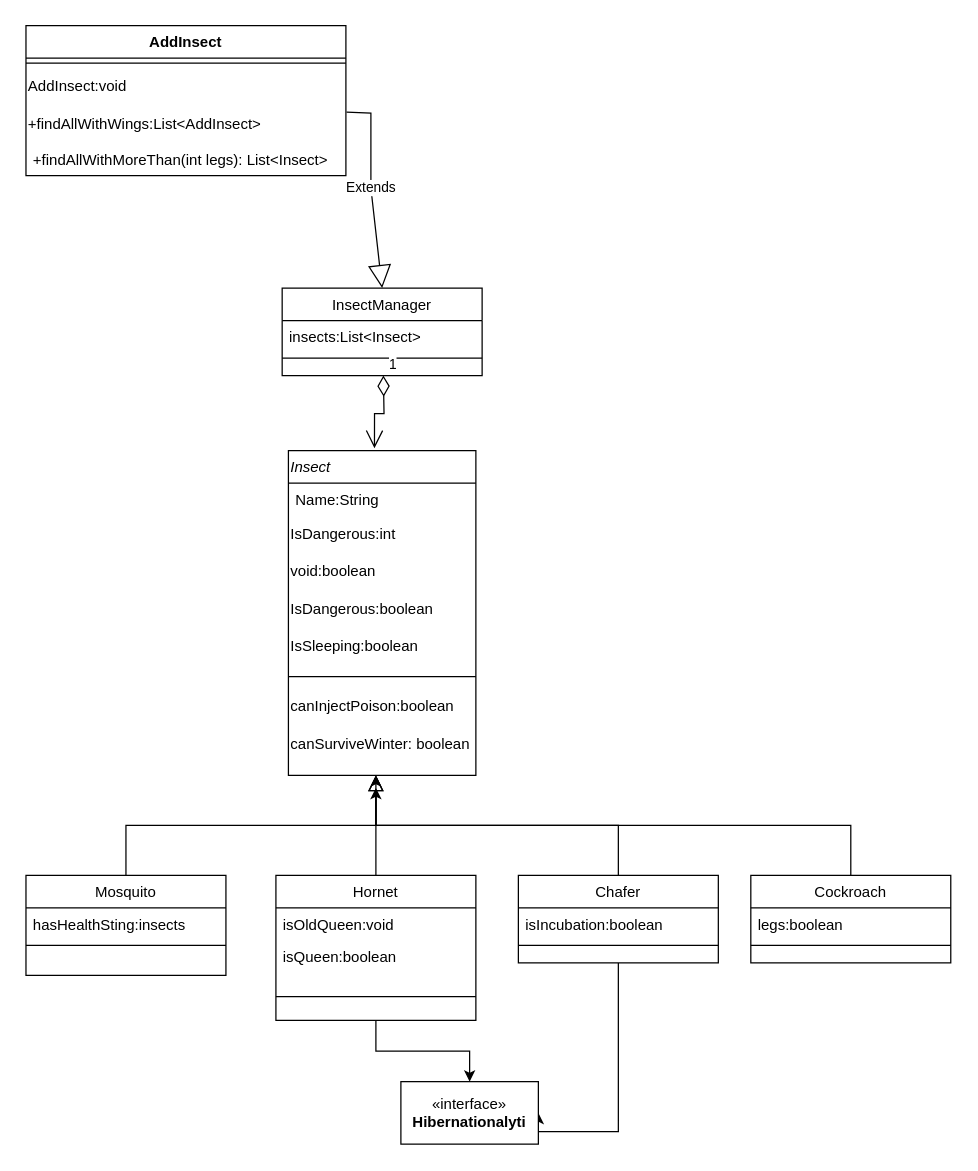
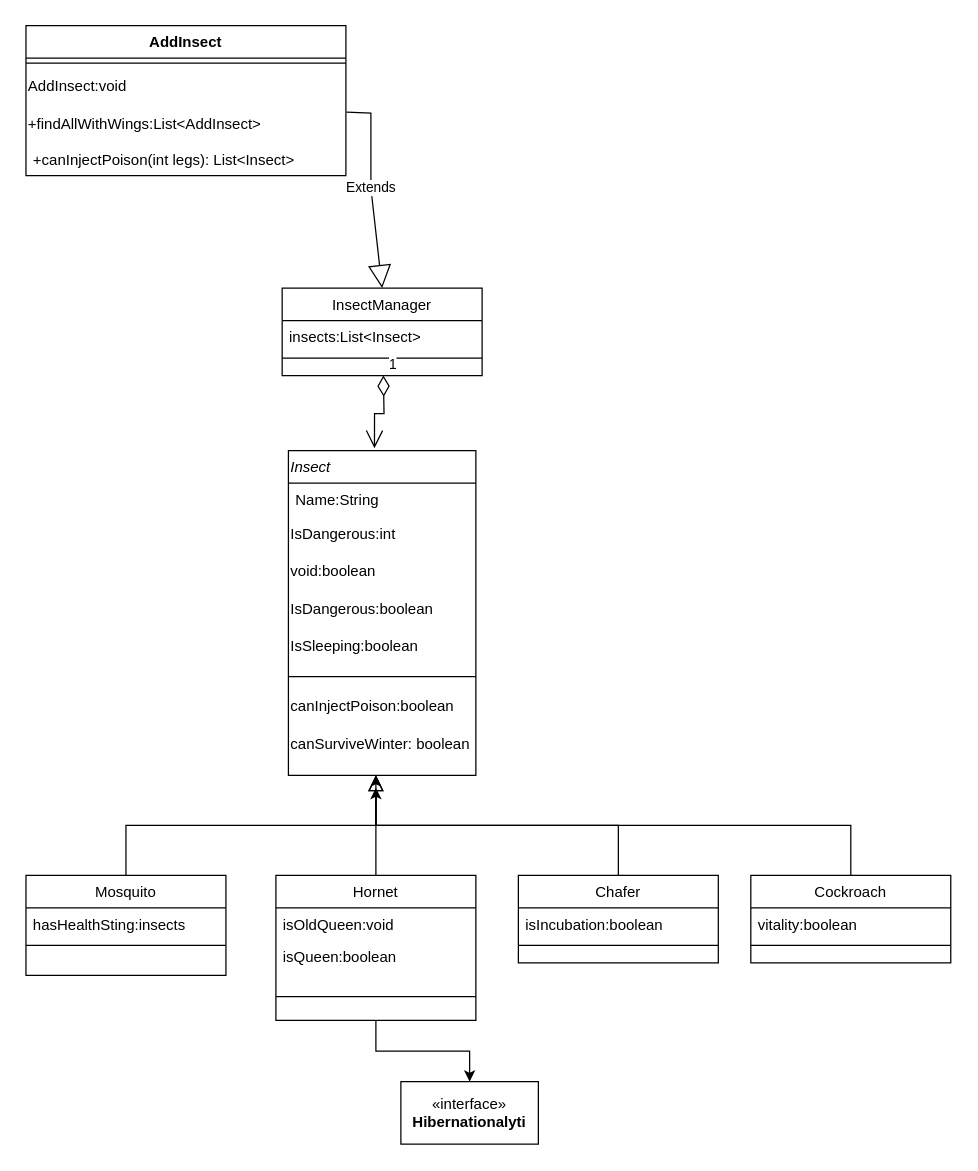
node "+findAllWithMoreThan(int legs): List<Insect>": label "+findAllWithMoreThan(int legs): List<Insect>" -> "+canInjectPoison(int legs): List<Insect>"
node "legs:boolean": label "legs:boolean" -> "vitality:boolean"
edge "Chafer" -> "«interface» Hibernationalyti": removed
